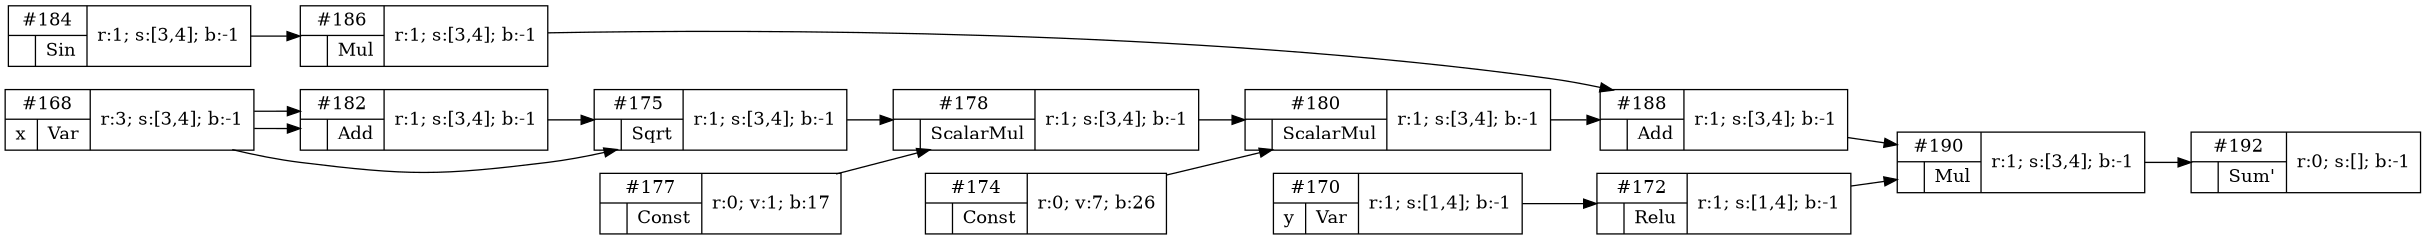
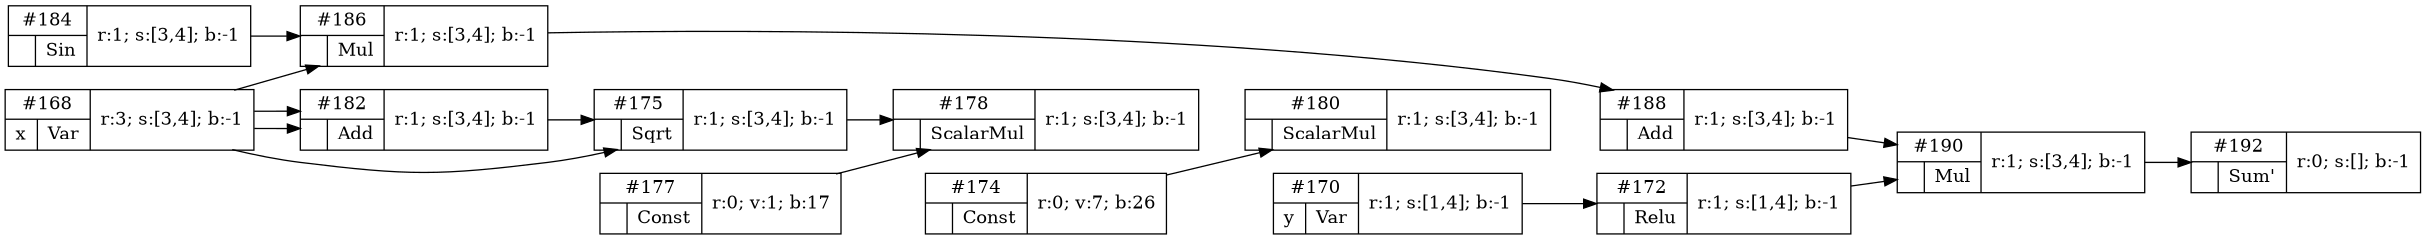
edge "#168" -> "#186": added
edge "#178" -> "#180": removed
edge "#180" -> "#188": removed
